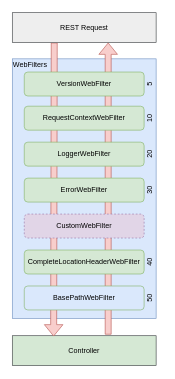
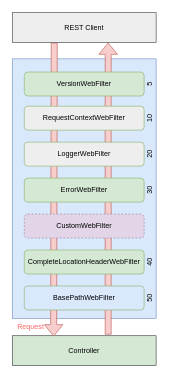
node "REST Request": label "REST Request" -> "REST Client"
node "WebFilters": removed
node "RequestContextWebFilter": fillcolor #d5e8d4 -> #eeeeee
node "LoggerWebFilter": fillcolor #d5e8d4 -> #eeeeee
node "Request": added
